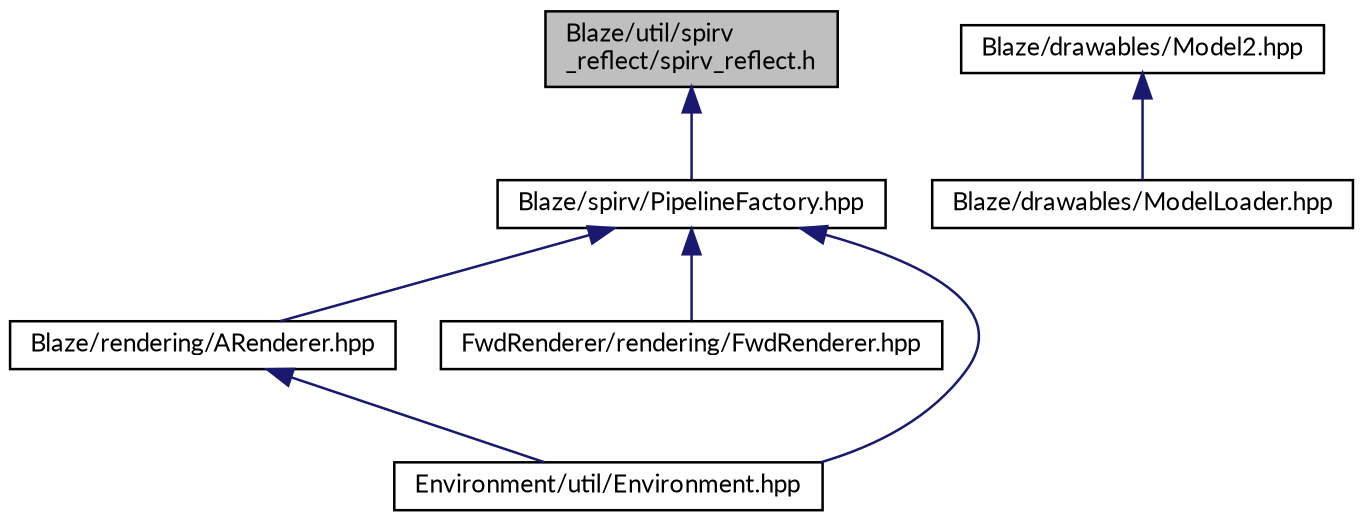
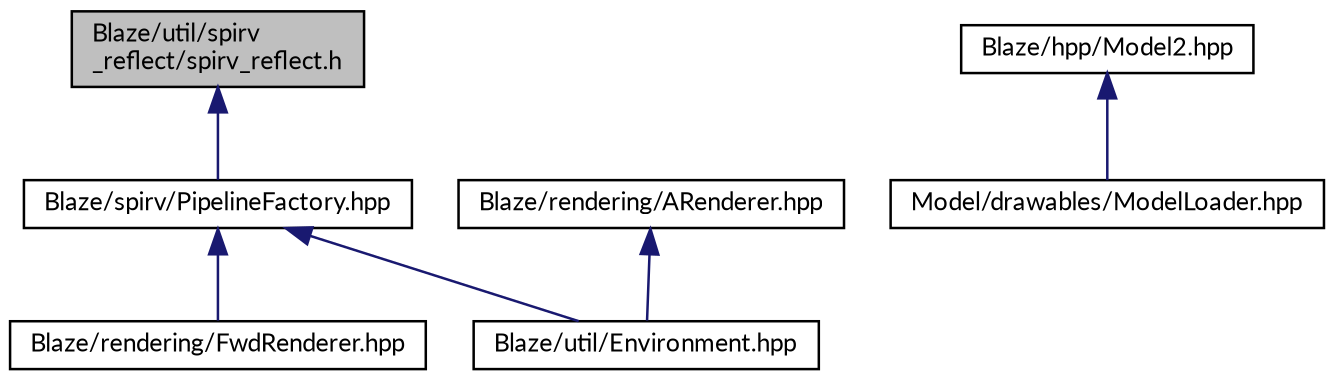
node "Blaze/drawables/Model2.hpp": label "Blaze/drawables/Model2.hpp" -> "Blaze/hpp/Model2.hpp"
node "Blaze/drawables/ModelLoader.hpp": label "Blaze/drawables/ModelLoader.hpp" -> "Model/drawables/ModelLoader.hpp"
edge "Blaze/rendering/ARenderer.hpp" -> "Blaze/spirv/PipelineFactory.hpp": removed
node "FwdRenderer/rendering/FwdRenderer.hpp": label "FwdRenderer/rendering/FwdRenderer.hpp" -> "Blaze/rendering/FwdRenderer.hpp"
node "Environment/util/Environment.hpp": label "Environment/util/Environment.hpp" -> "Blaze/util/Environment.hpp"
